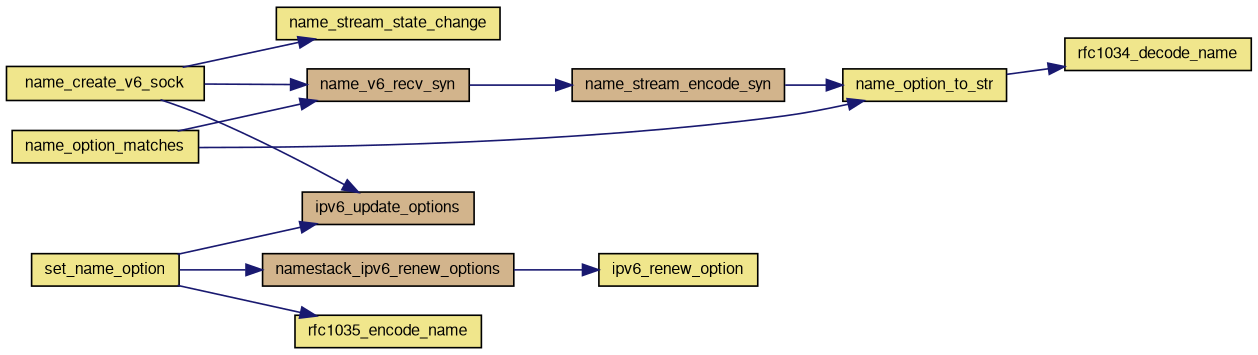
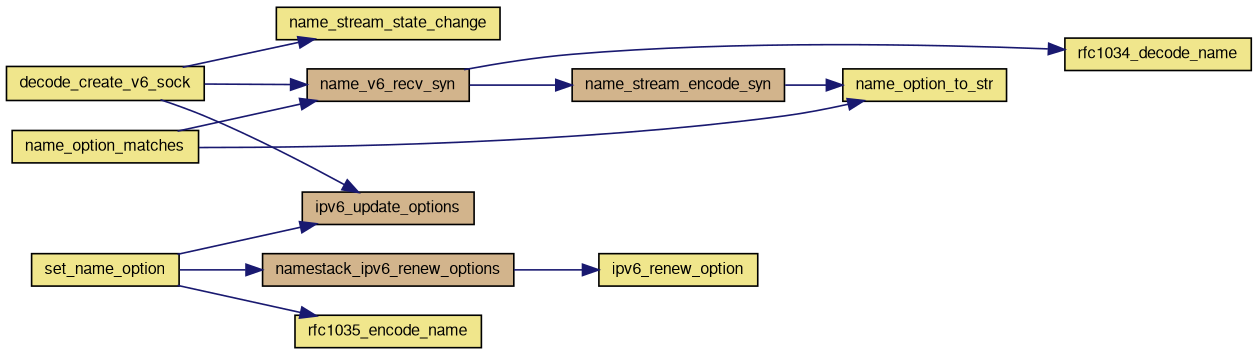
edge "name_option_to_str" -> "rfc1034_decode_name": now "name_v6_recv_syn" -> "rfc1034_decode_name"
node "name_create_v6_sock": label "name_create_v6_sock" -> "decode_create_v6_sock"
